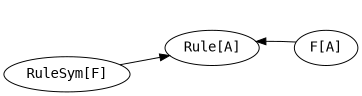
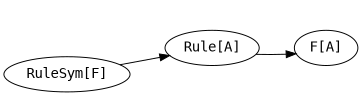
edge "F[A]" -> "Rule[A]": reversed
